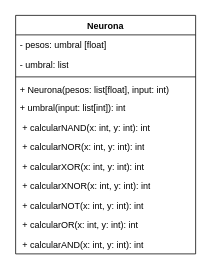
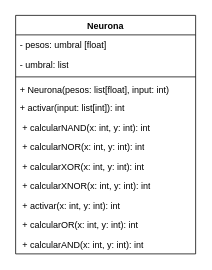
node "+ umbral(input: list[int]): int": label "+ umbral(input: list[int]): int" -> "+ activar(input: list[int]): int"
node "+ calcularNOT(x: int, y: int): int": label "+ calcularNOT(x: int, y: int): int" -> "+ activar(x: int, y: int): int"
